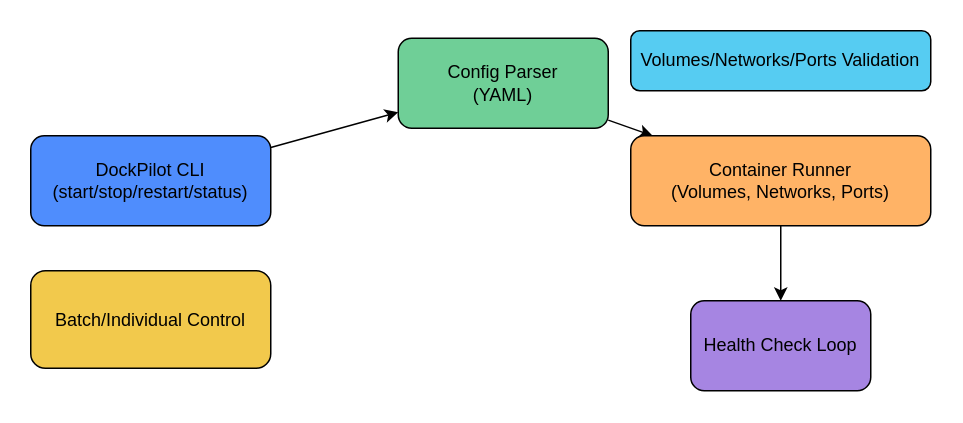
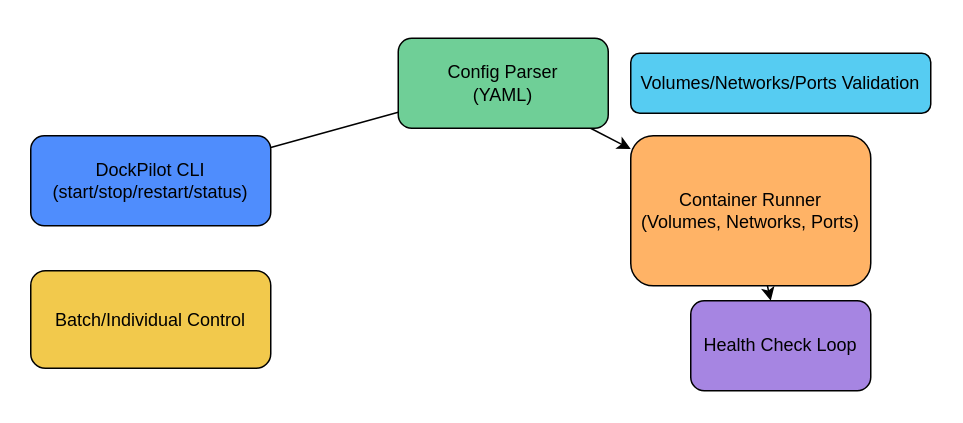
node "Volumes/Networks/Ports Validation": moved (781, 61) -> (781, 83)
edge "DockPilot CLI (start/stop/restart/status)" -> "Config Parser (YAML)": arrowhead classic -> none
node "Container Runner (Volumes, Networks, Ports)": size 300x90 -> 240x150
